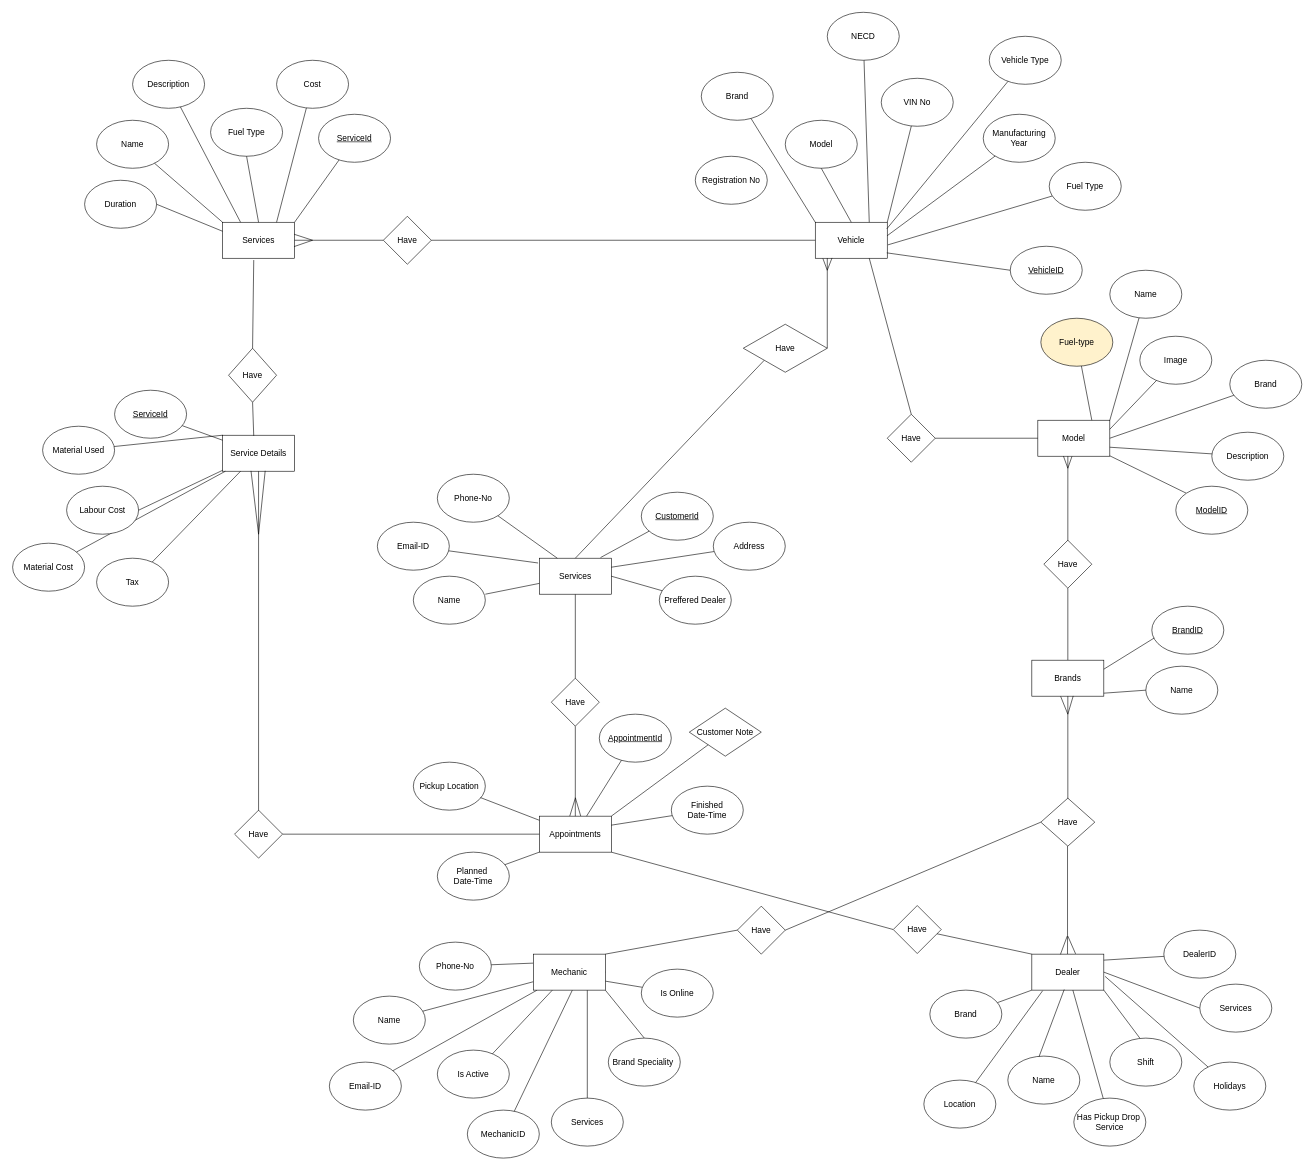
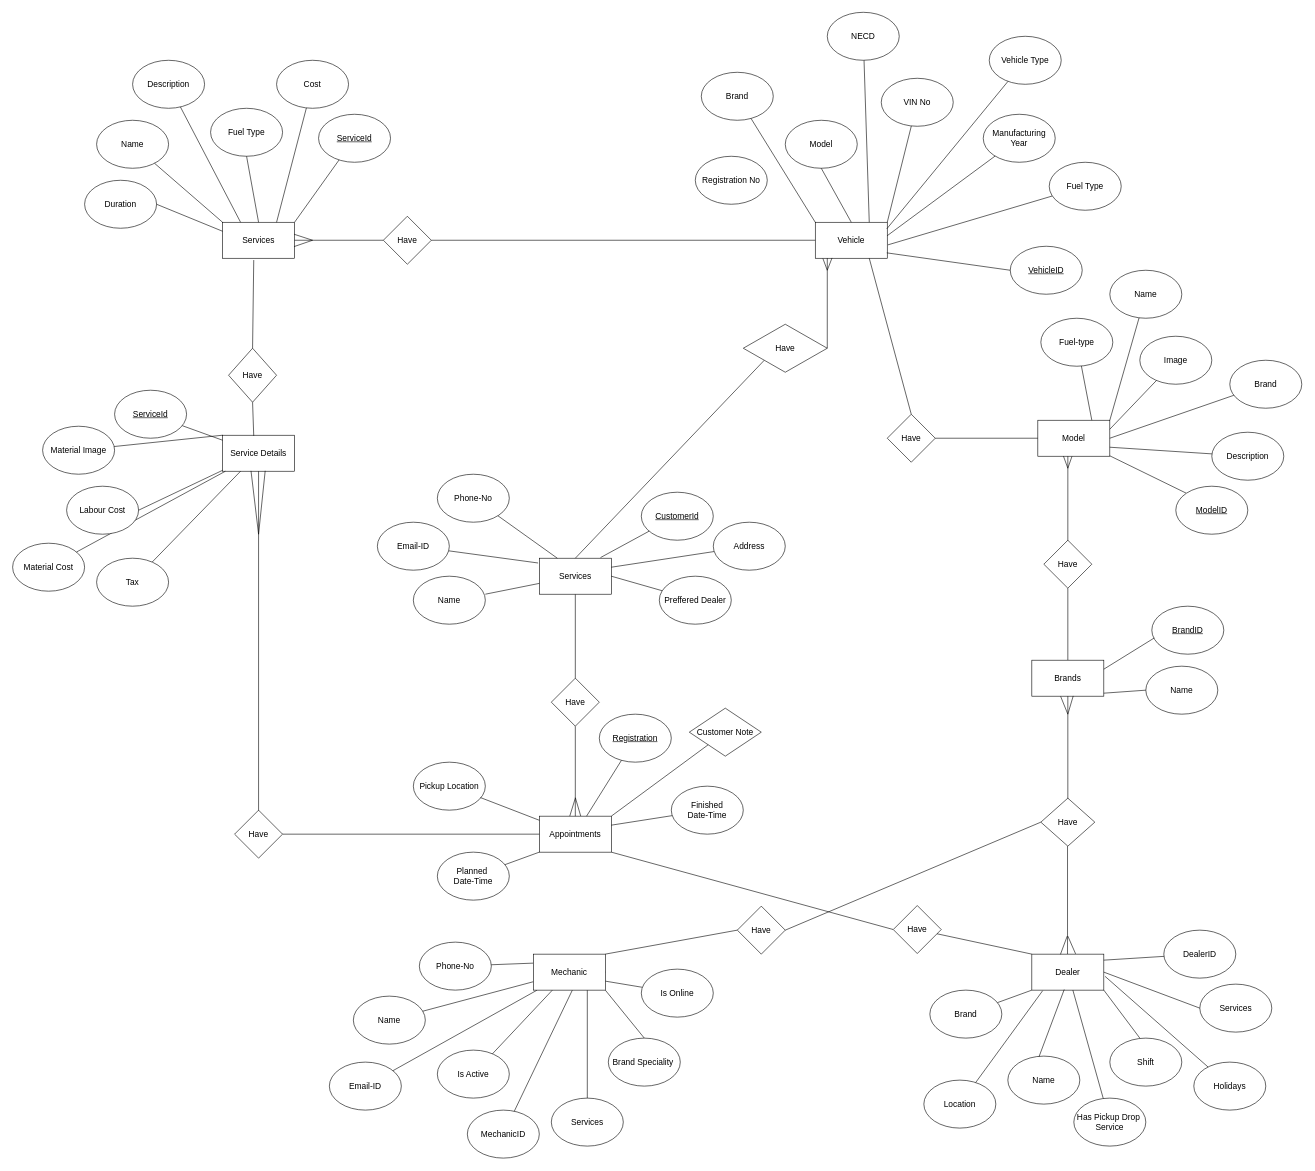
node "Fuel-type": fillcolor #fff2cc -> #ffffff
node "Material Used": label "Material Used" -> "Material Image"
node "AppointmentId": label "AppointmentId" -> "Registration"
